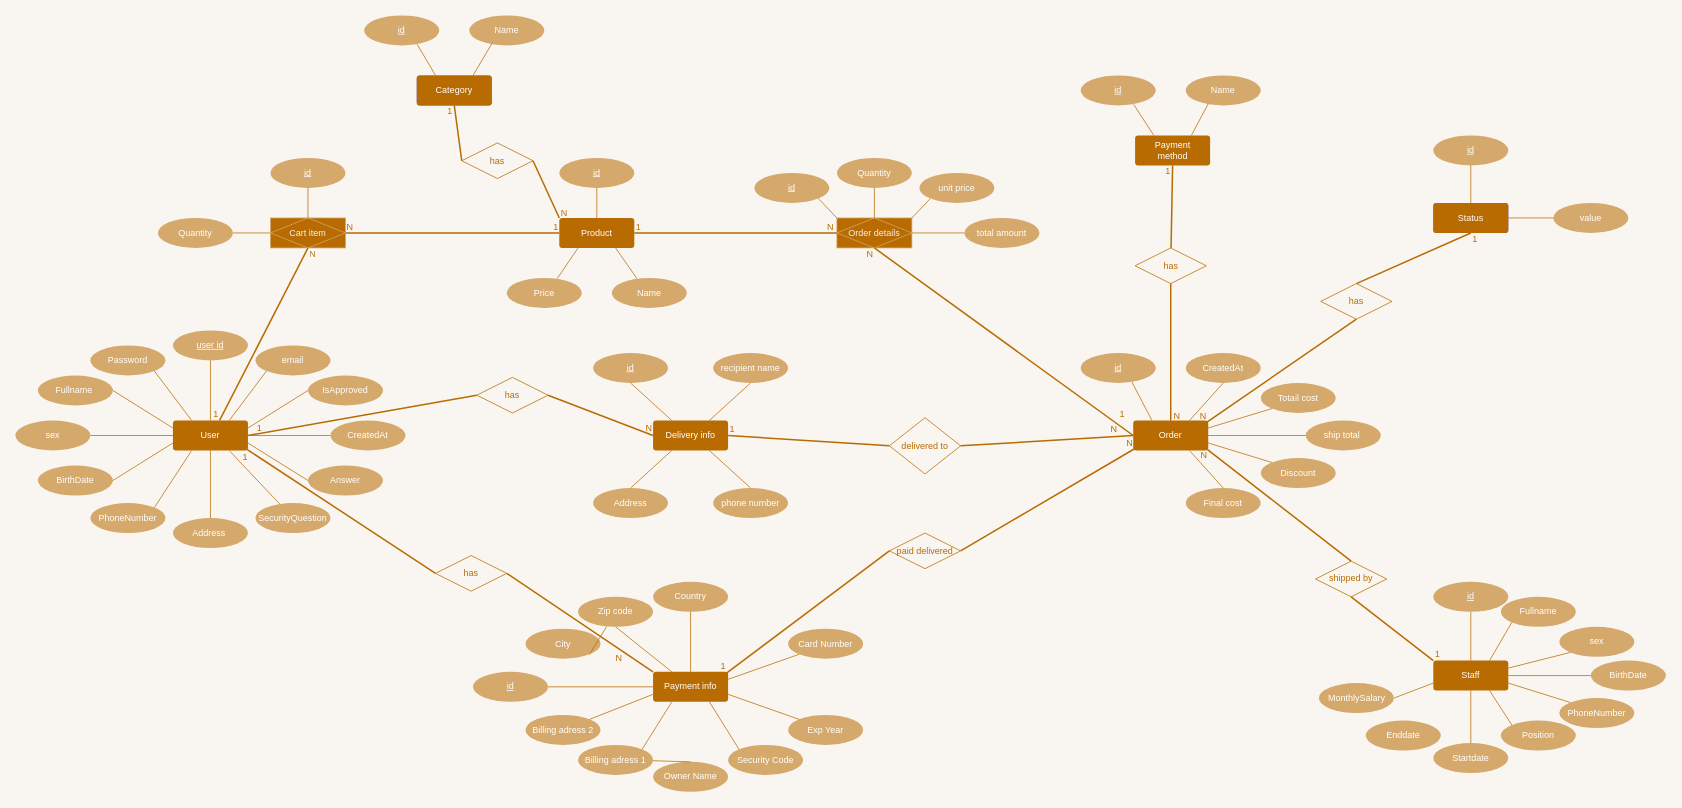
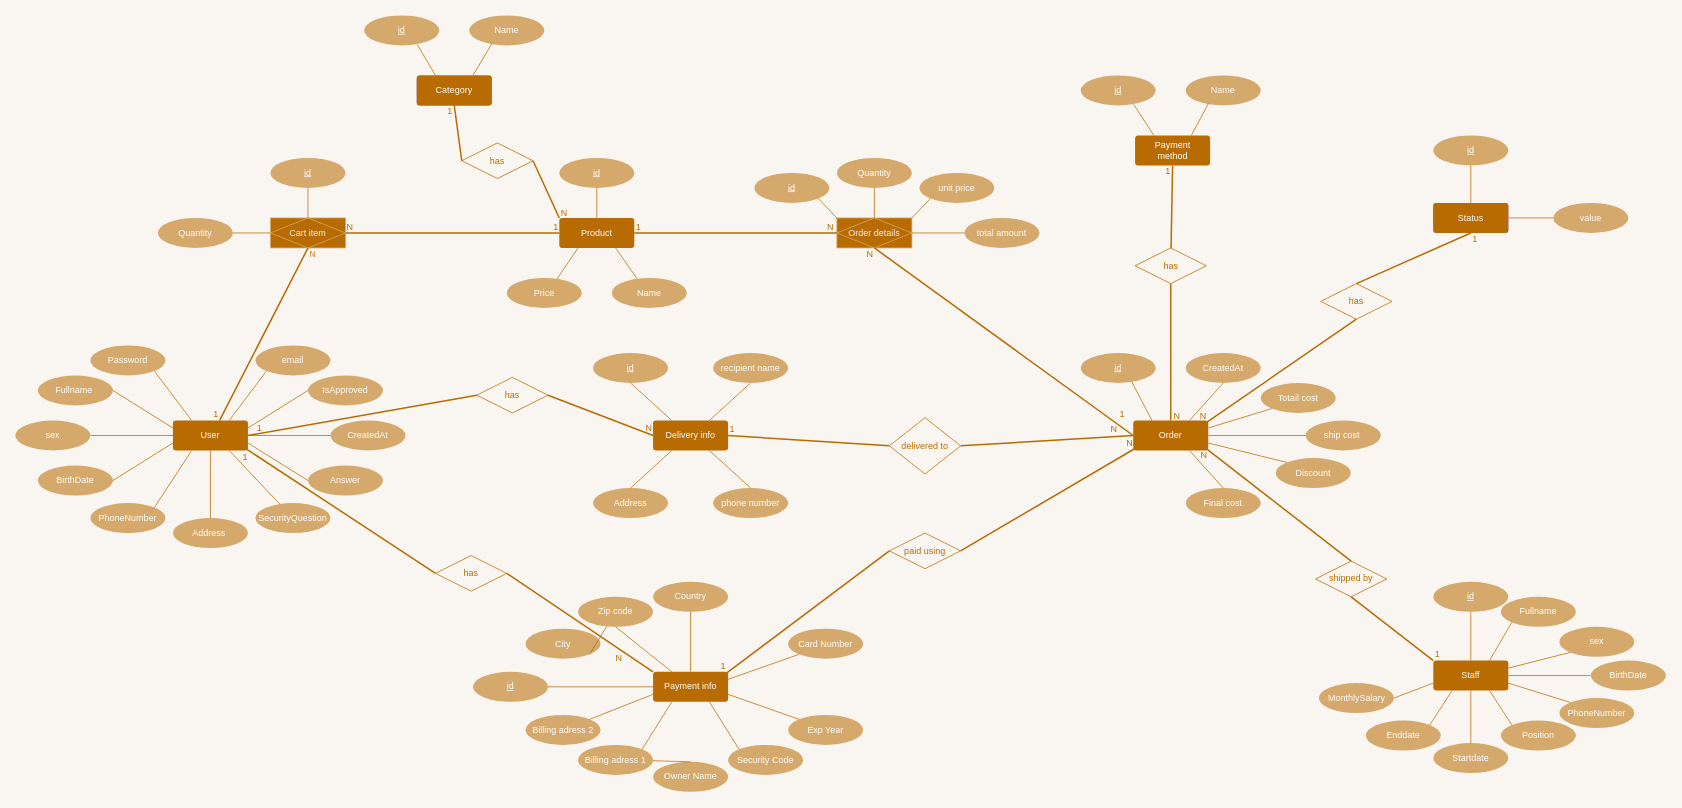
node "user id": removed
edge "user id" -- "User": removed
node "ship total": label "ship total" -> "ship cost"
node "Discount": moved (1298, 473) -> (1313, 473)
node "paid delivered": label "paid delivered" -> "paid using"
edge "Staff" -- "Enddate": added
